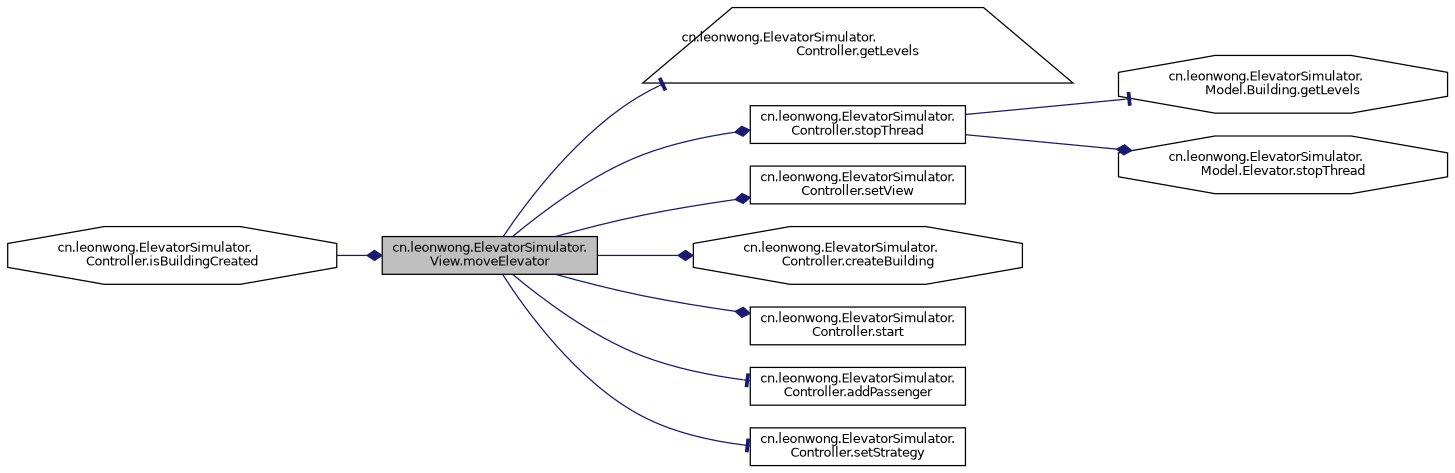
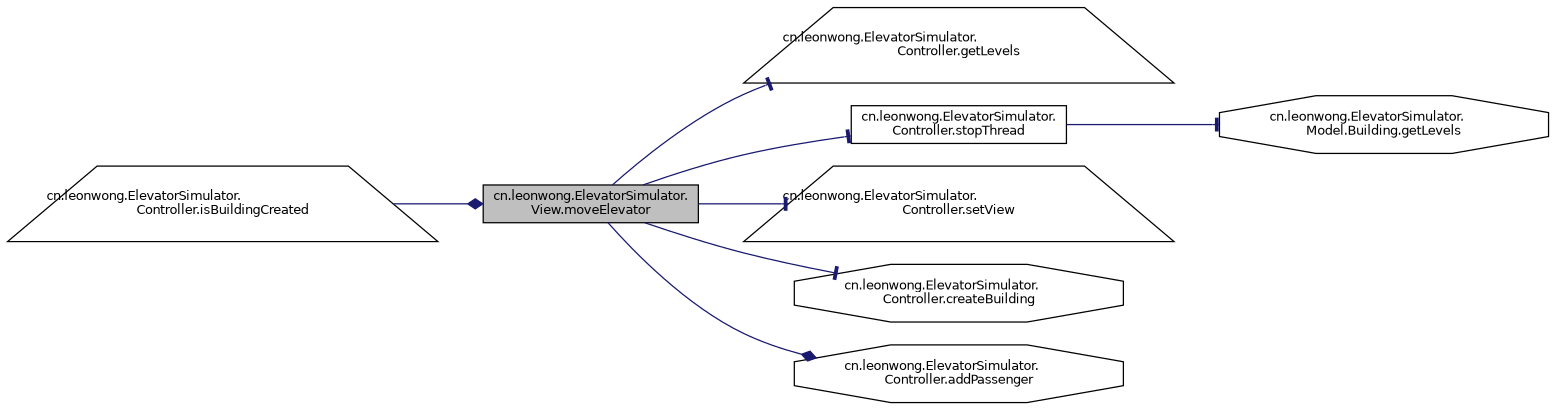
node "cn.leonwong.ElevatorSimulator. Model.Elevator.stopThread": removed
edge "cn.leonwong.ElevatorSimulator. View.moveElevator" -> "cn.leonwong.ElevatorSimulator. Controller.stopThread": arrowhead diamond -> tee
node "cn.leonwong.ElevatorSimulator. Controller.setView": shape box -> trapezium
edge "cn.leonwong.ElevatorSimulator. View.moveElevator" -> "cn.leonwong.ElevatorSimulator. Controller.setView": arrowhead diamond -> tee
node "cn.leonwong.ElevatorSimulator. Controller.isBuildingCreated": shape octagon -> trapezium
edge "cn.leonwong.ElevatorSimulator. View.moveElevator" -> "cn.leonwong.ElevatorSimulator. Controller.createBuilding": arrowhead diamond -> tee
node "cn.leonwong.ElevatorSimulator. Controller.start": removed
edge "cn.leonwong.ElevatorSimulator. View.moveElevator" -> "cn.leonwong.ElevatorSimulator. Controller.addPassenger": arrowhead tee -> diamond
node "cn.leonwong.ElevatorSimulator. Controller.addPassenger": shape box -> octagon
node "cn.leonwong.ElevatorSimulator. Controller.setStrategy": removed
